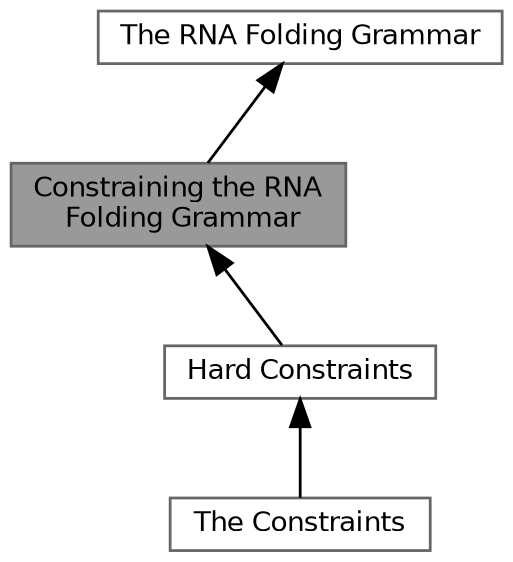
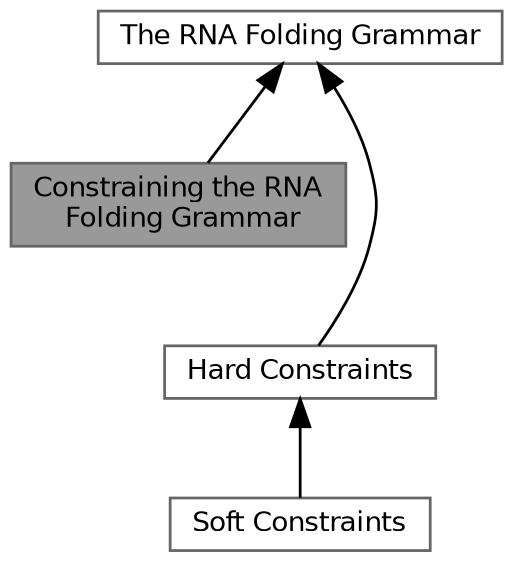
edge "Hard Constraints" -> "Constraining the RNA Folding Grammar": now "Hard Constraints" -> "The RNA Folding Grammar"
node "The Constraints": label "The Constraints" -> "Soft Constraints"
